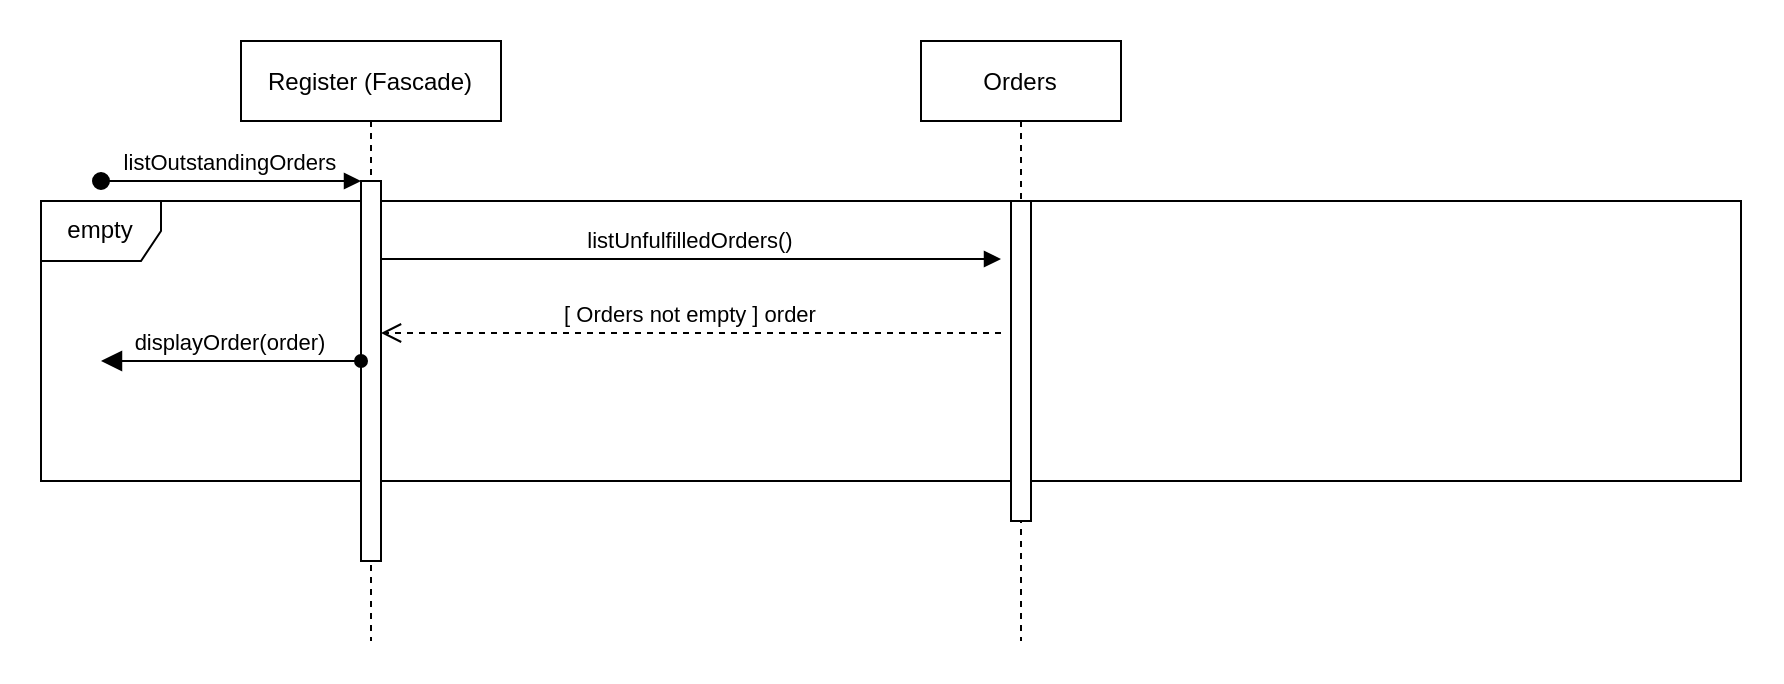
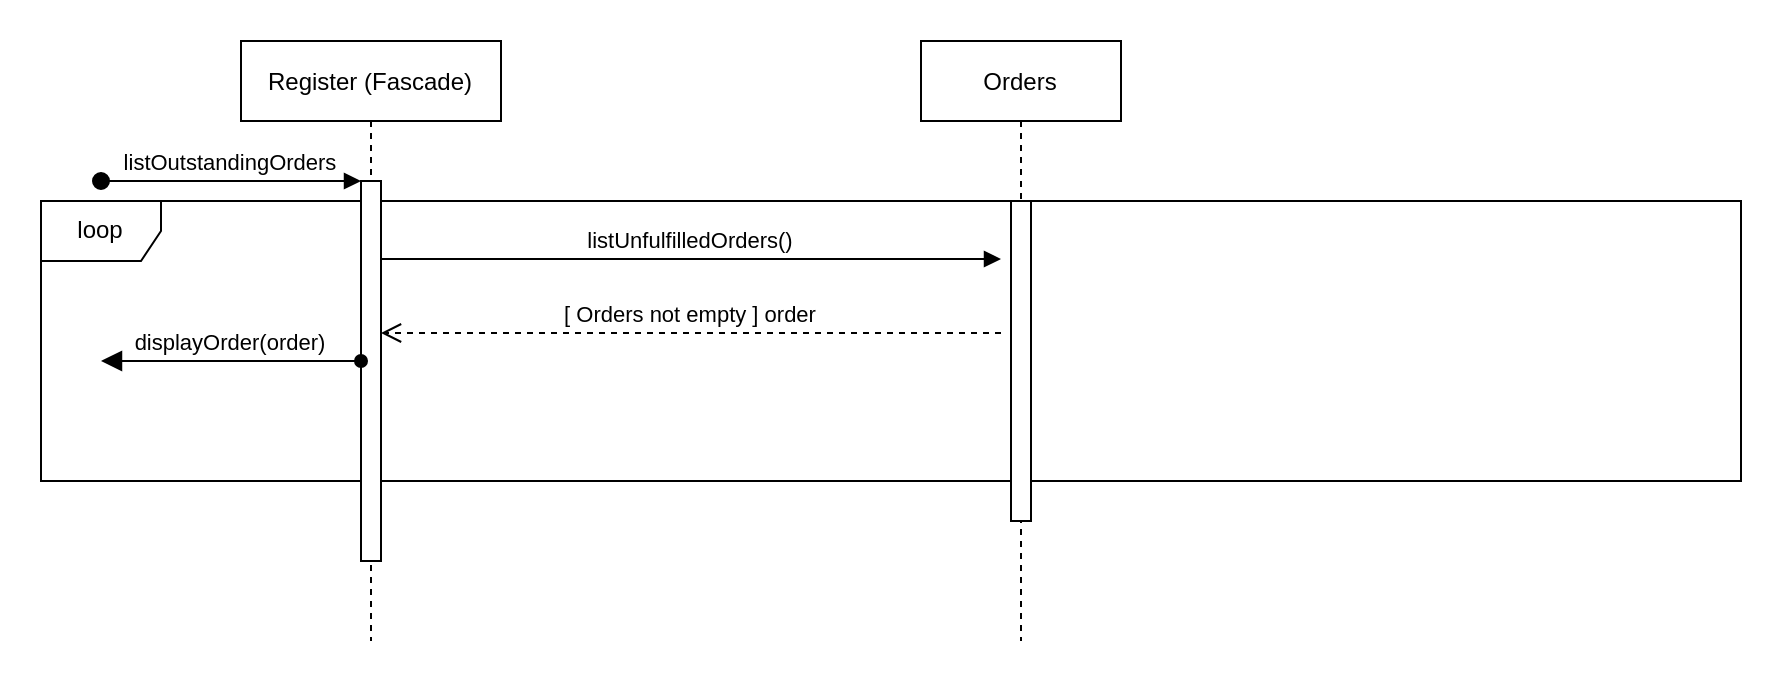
node "empty": label "empty" -> "loop"
